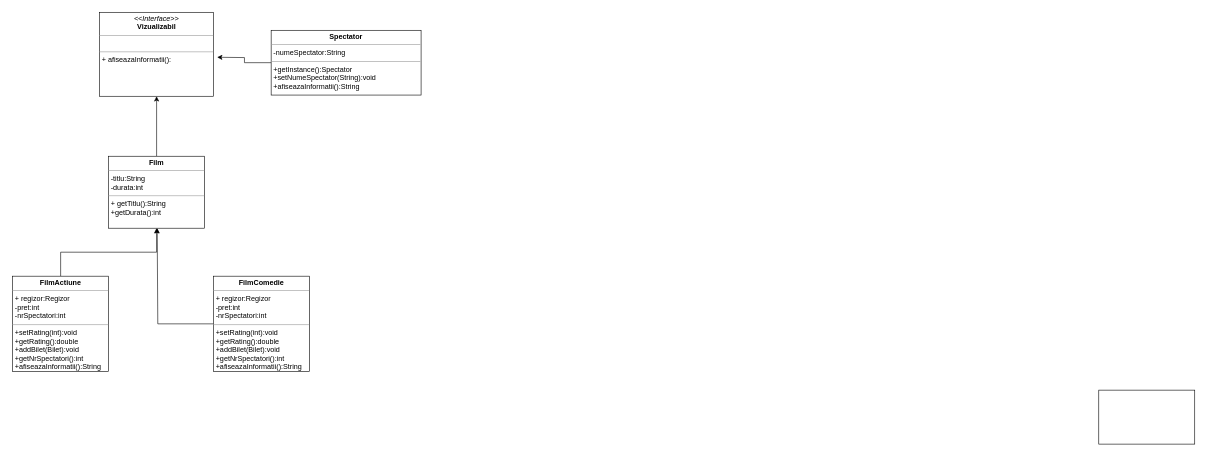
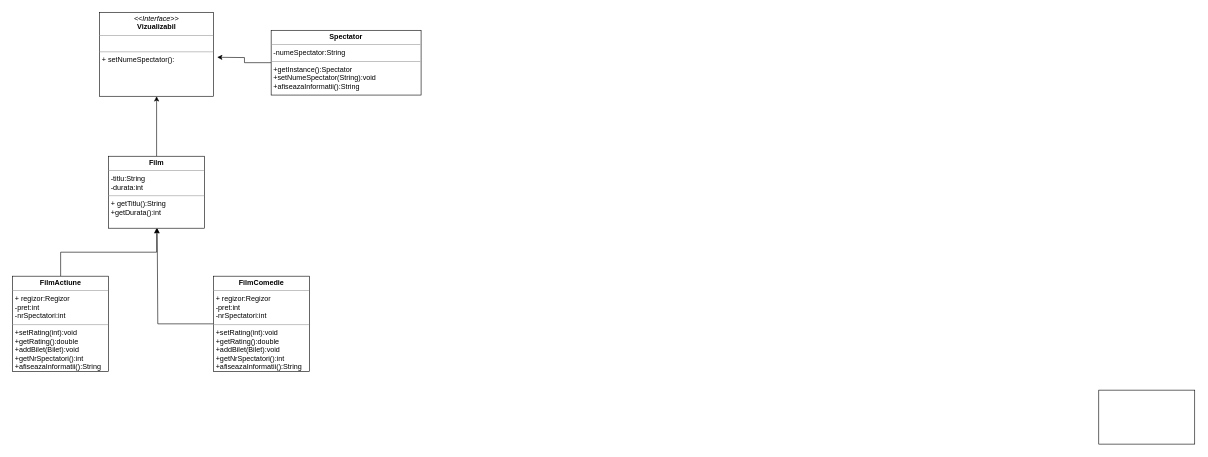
node "<<Interface>> Vizualizabil + afiseazaInformatii():": label "<<Interface>> Vizualizabil + afiseazaInformatii():" -> "<<Interface>> Vizualizabil + setNumeSpectator():"
